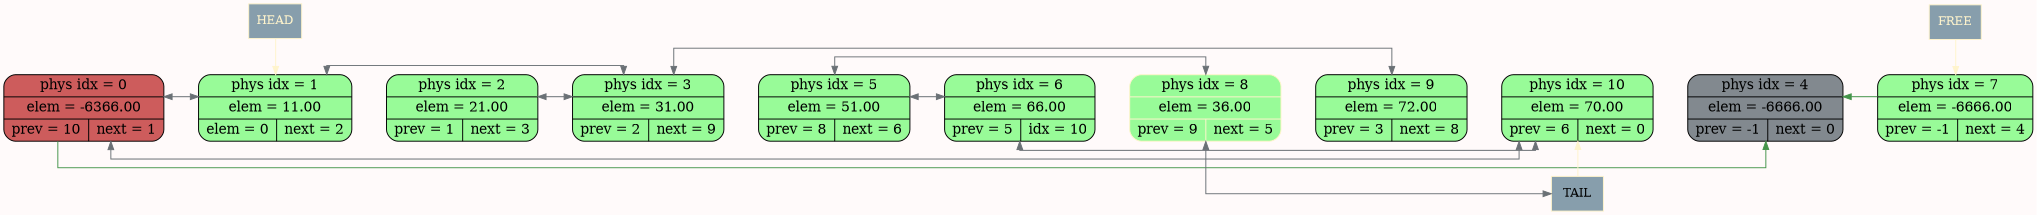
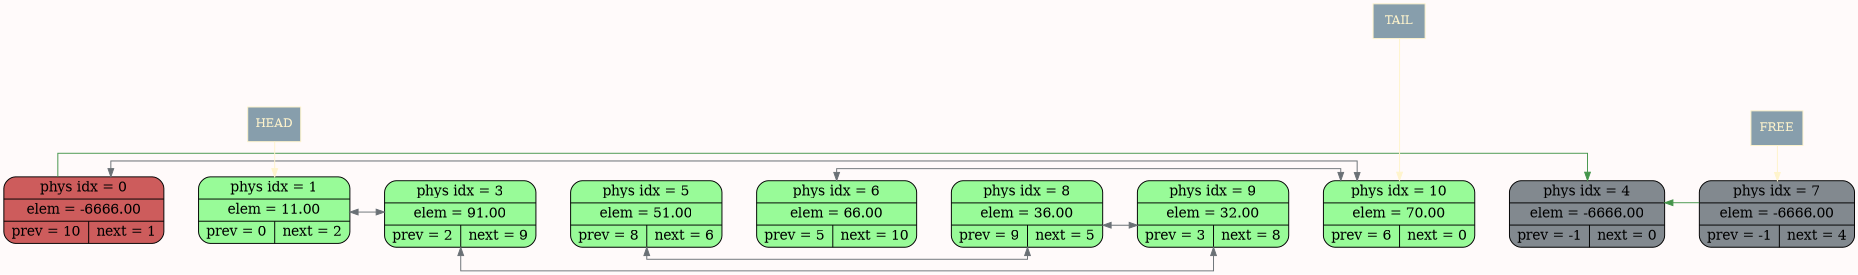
edge "phys idx = 0" -- "phys idx = 1": removed
edge "phys idx = 5" -- "phys idx = 6": removed
node "phys idx = 0": text "elem = -6366.00" -> "elem = -6666.00"
node "phys idx = 3": text "elem = 31.00" -> "elem = 91.00"
node "phys idx = 9": text "elem = 72.00" -> "elem = 32.00"
node "phys idx = 2": removed
node "phys idx = 8": color #fff4cc -> #000000
node "phys idx = 7": fillcolor #98fb98 -> #82898f
node "phys idx = 1": text "elem = 0" -> "prev = 0"
node "phys idx = 6": text "idx = 10" -> "next = 10"
edge "phys idx = 8" -- "TAIL": now "phys idx = 8" -- "phys idx = 9"
node "TAIL": fontcolor black -> #fff4cc
